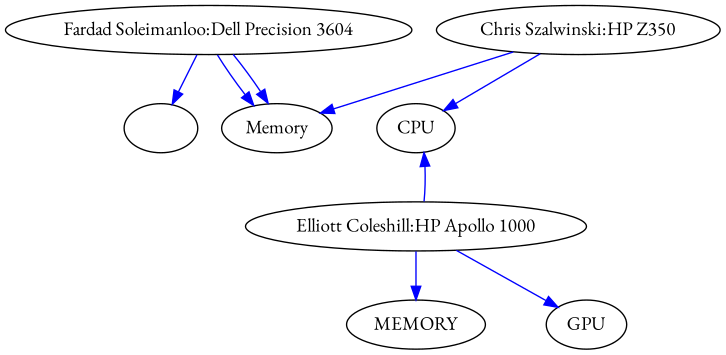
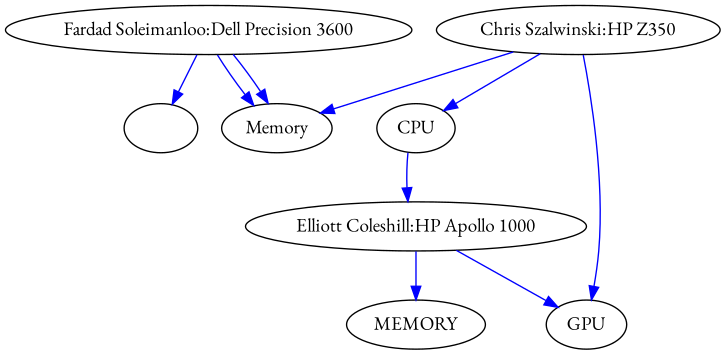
node "Fardad Soleimanloo:Dell Precision 3604": label "Fardad Soleimanloo:Dell Precision 3604" -> "Fardad Soleimanloo:Dell Precision 3600"
edge "Chris Szalwinski:HP Z350" -> "GPU": added
edge "Elliott Coleshill:HP Apollo 1000" -> "CPU": reversed
